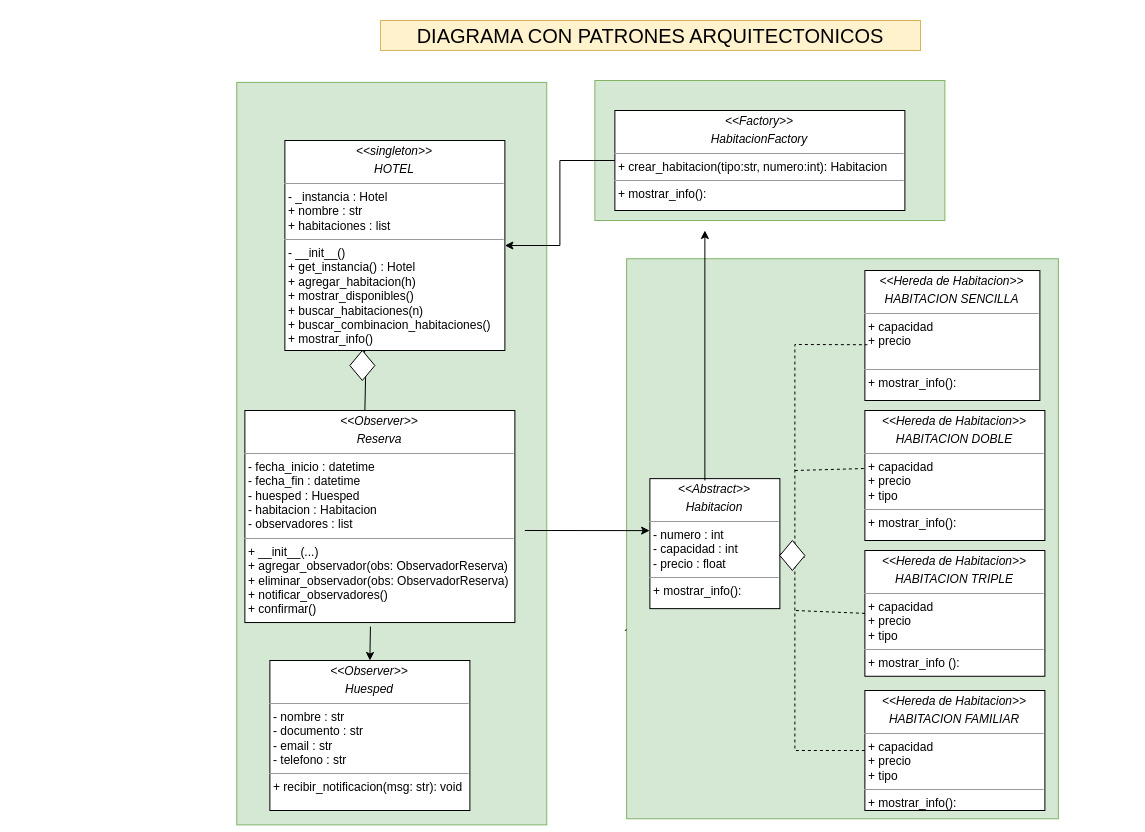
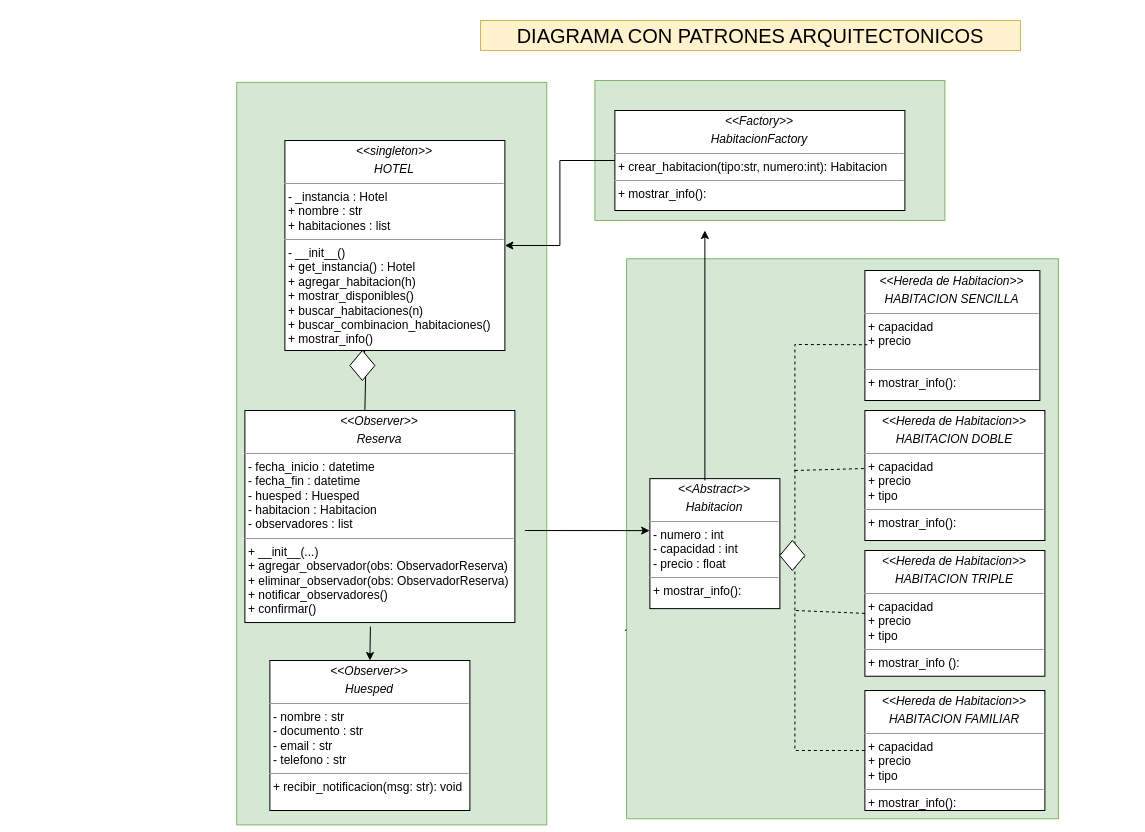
node "DIAGRAMA CON PATRONES ARQUITECTONICOS": moved (651, 36) -> (751, 36)
